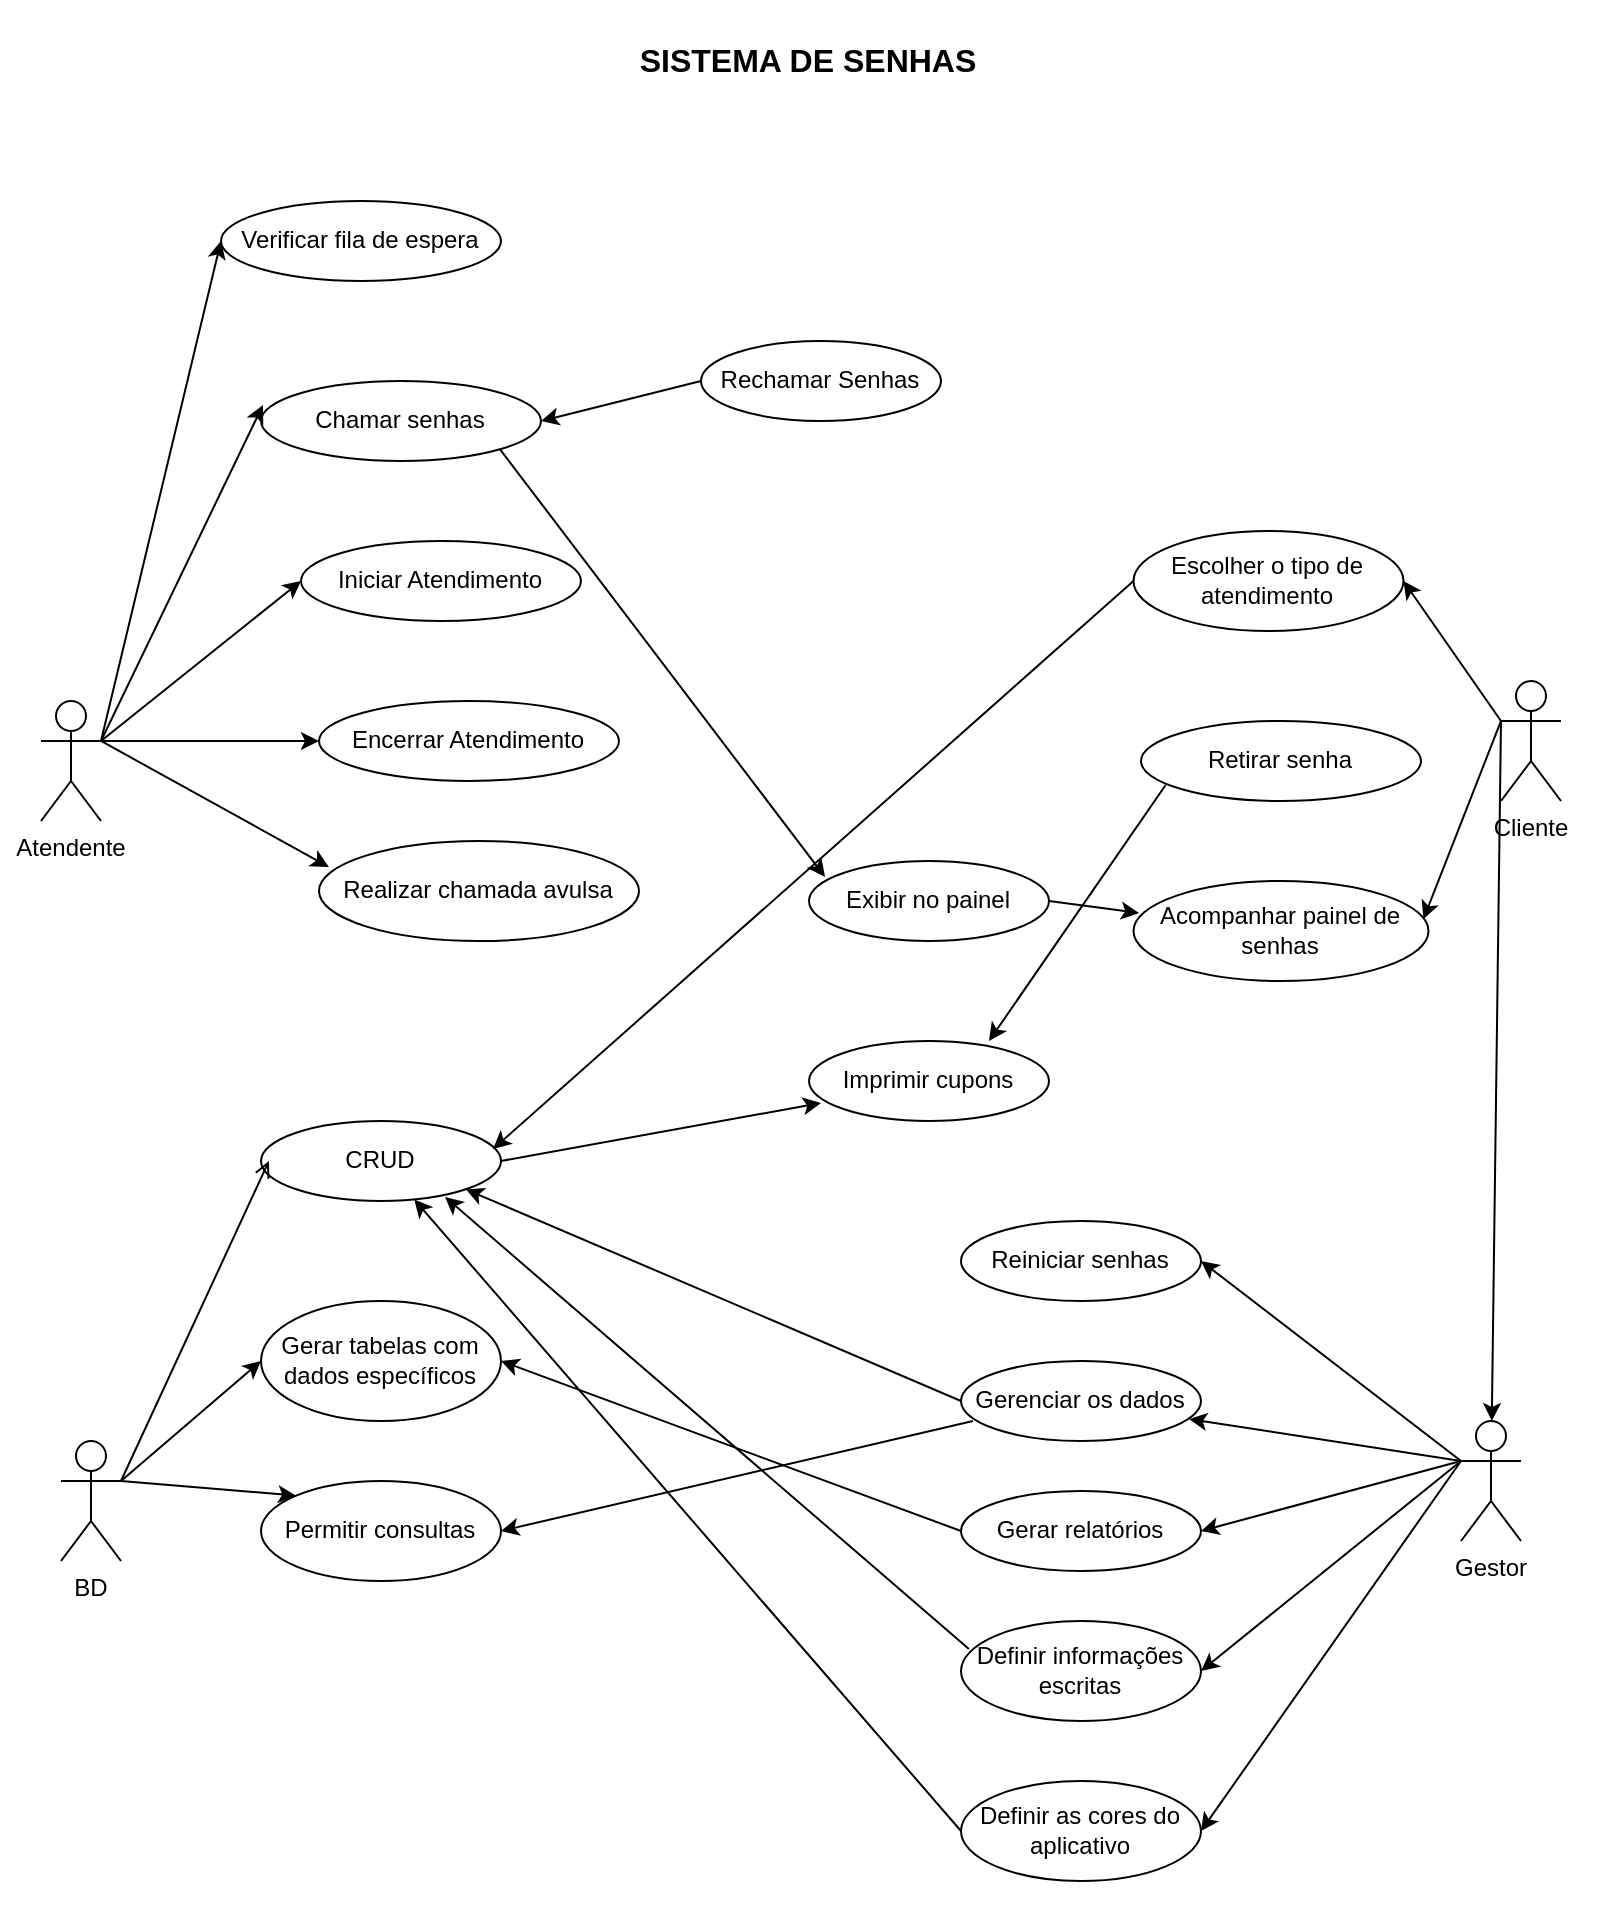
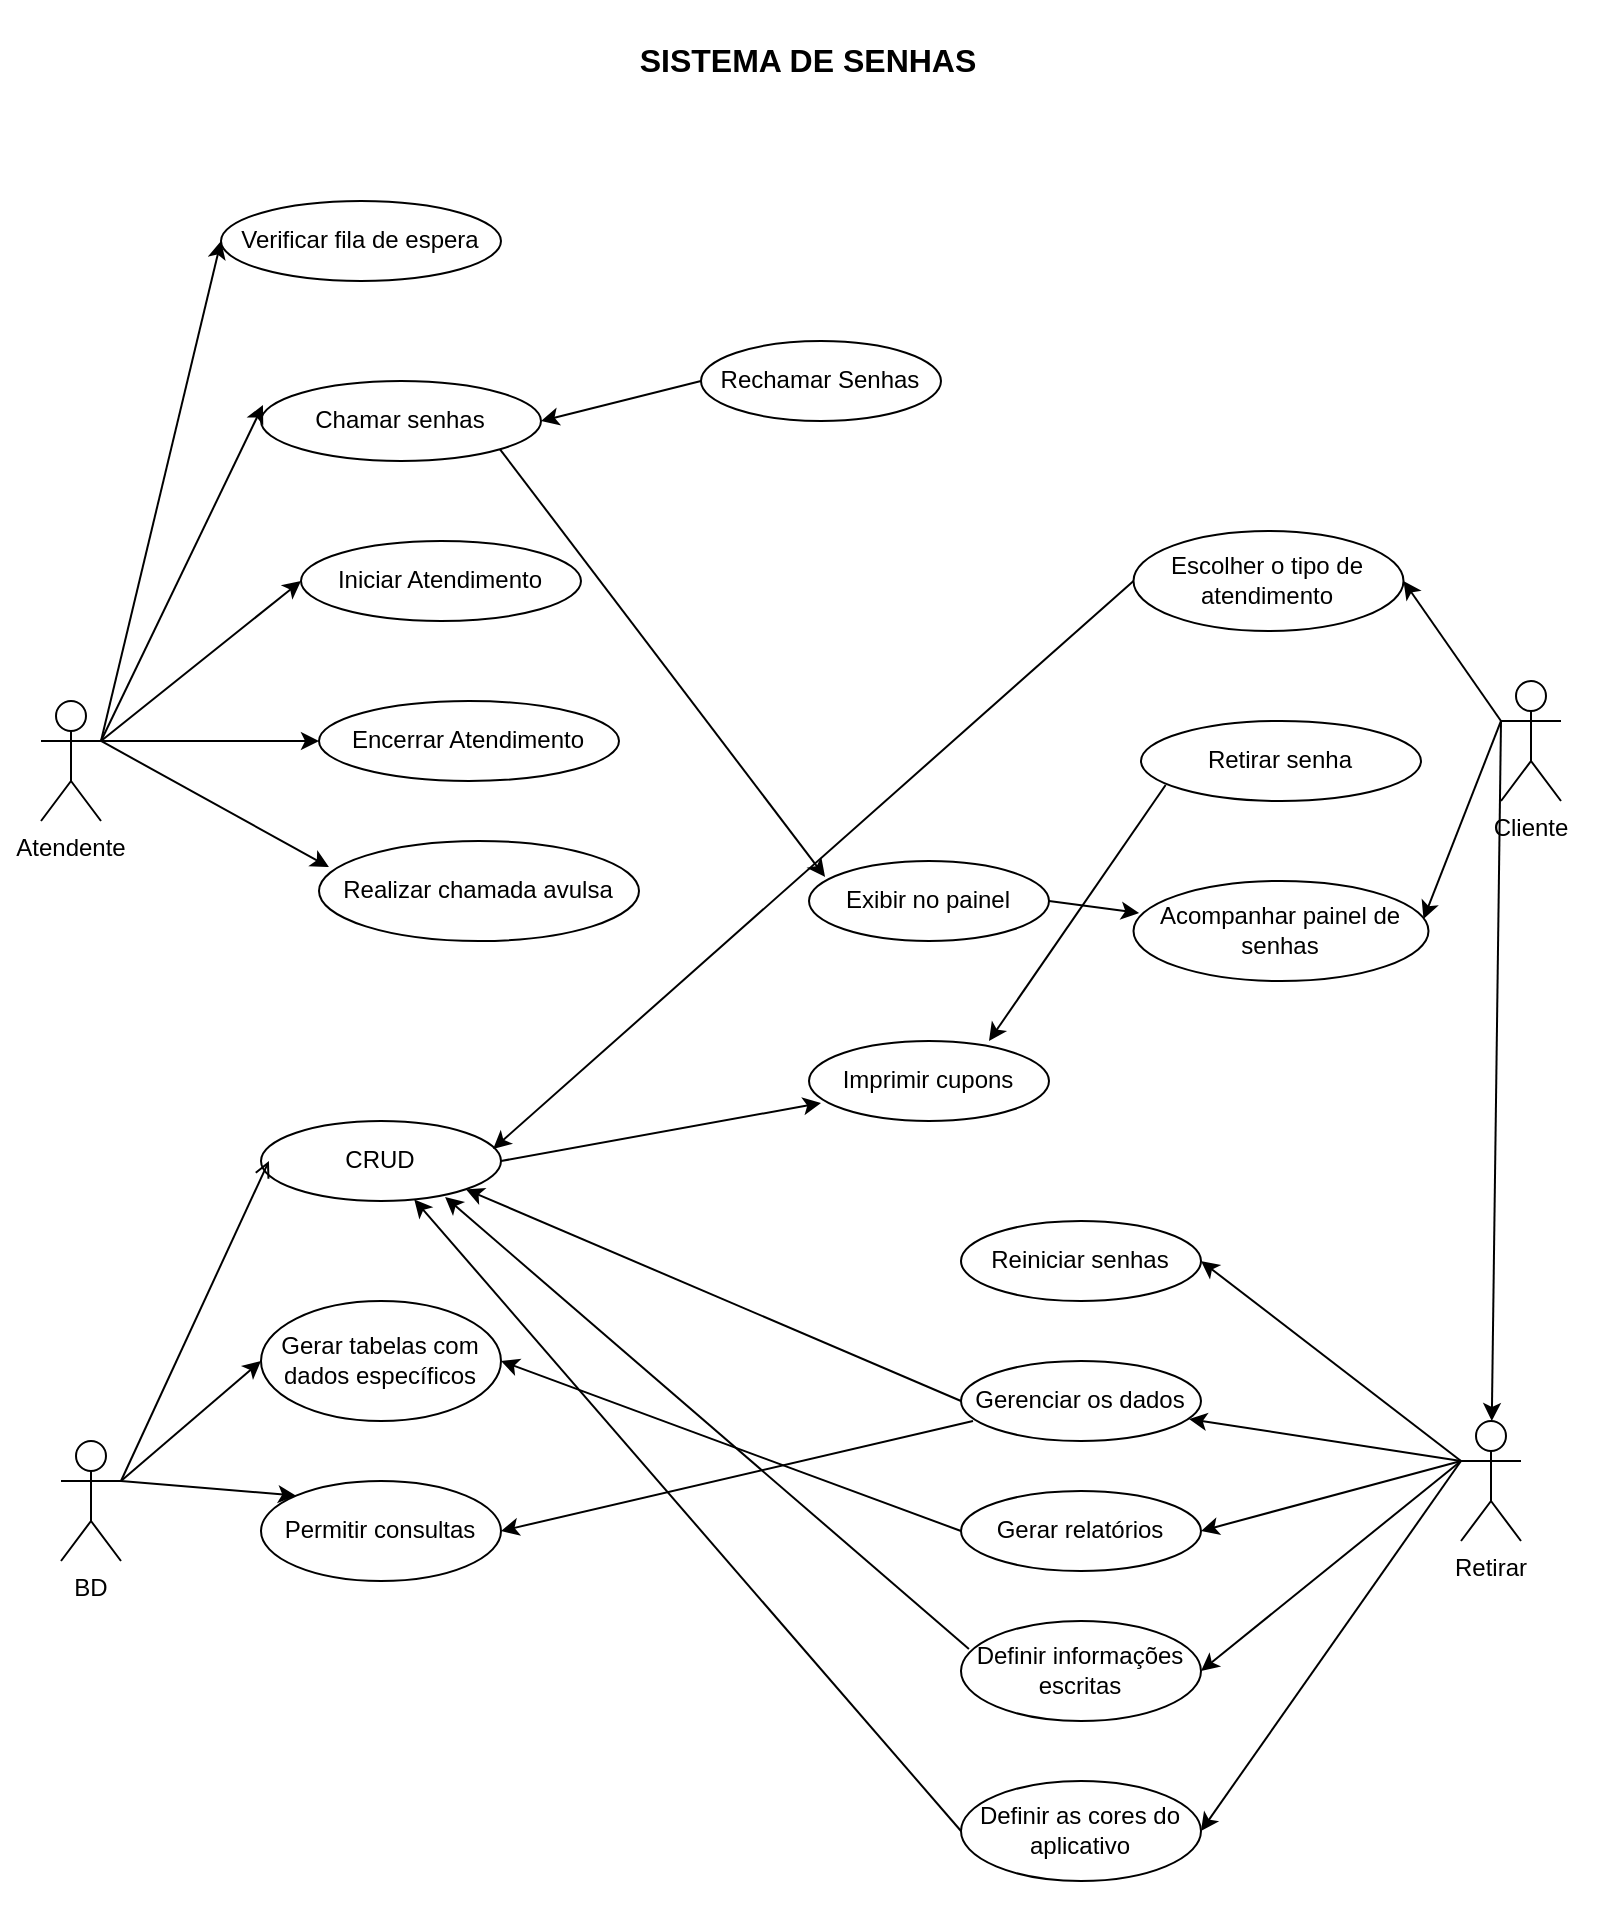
node "Gestor": label "Gestor" -> "Retirar"
